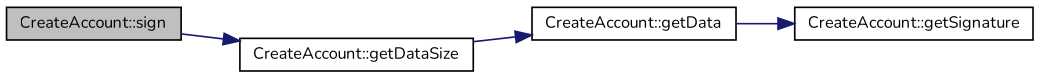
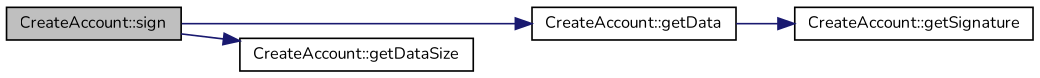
edge "CreateAccount::getDataSize" -> "CreateAccount::getData": now "CreateAccount::sign" -> "CreateAccount::getData"
